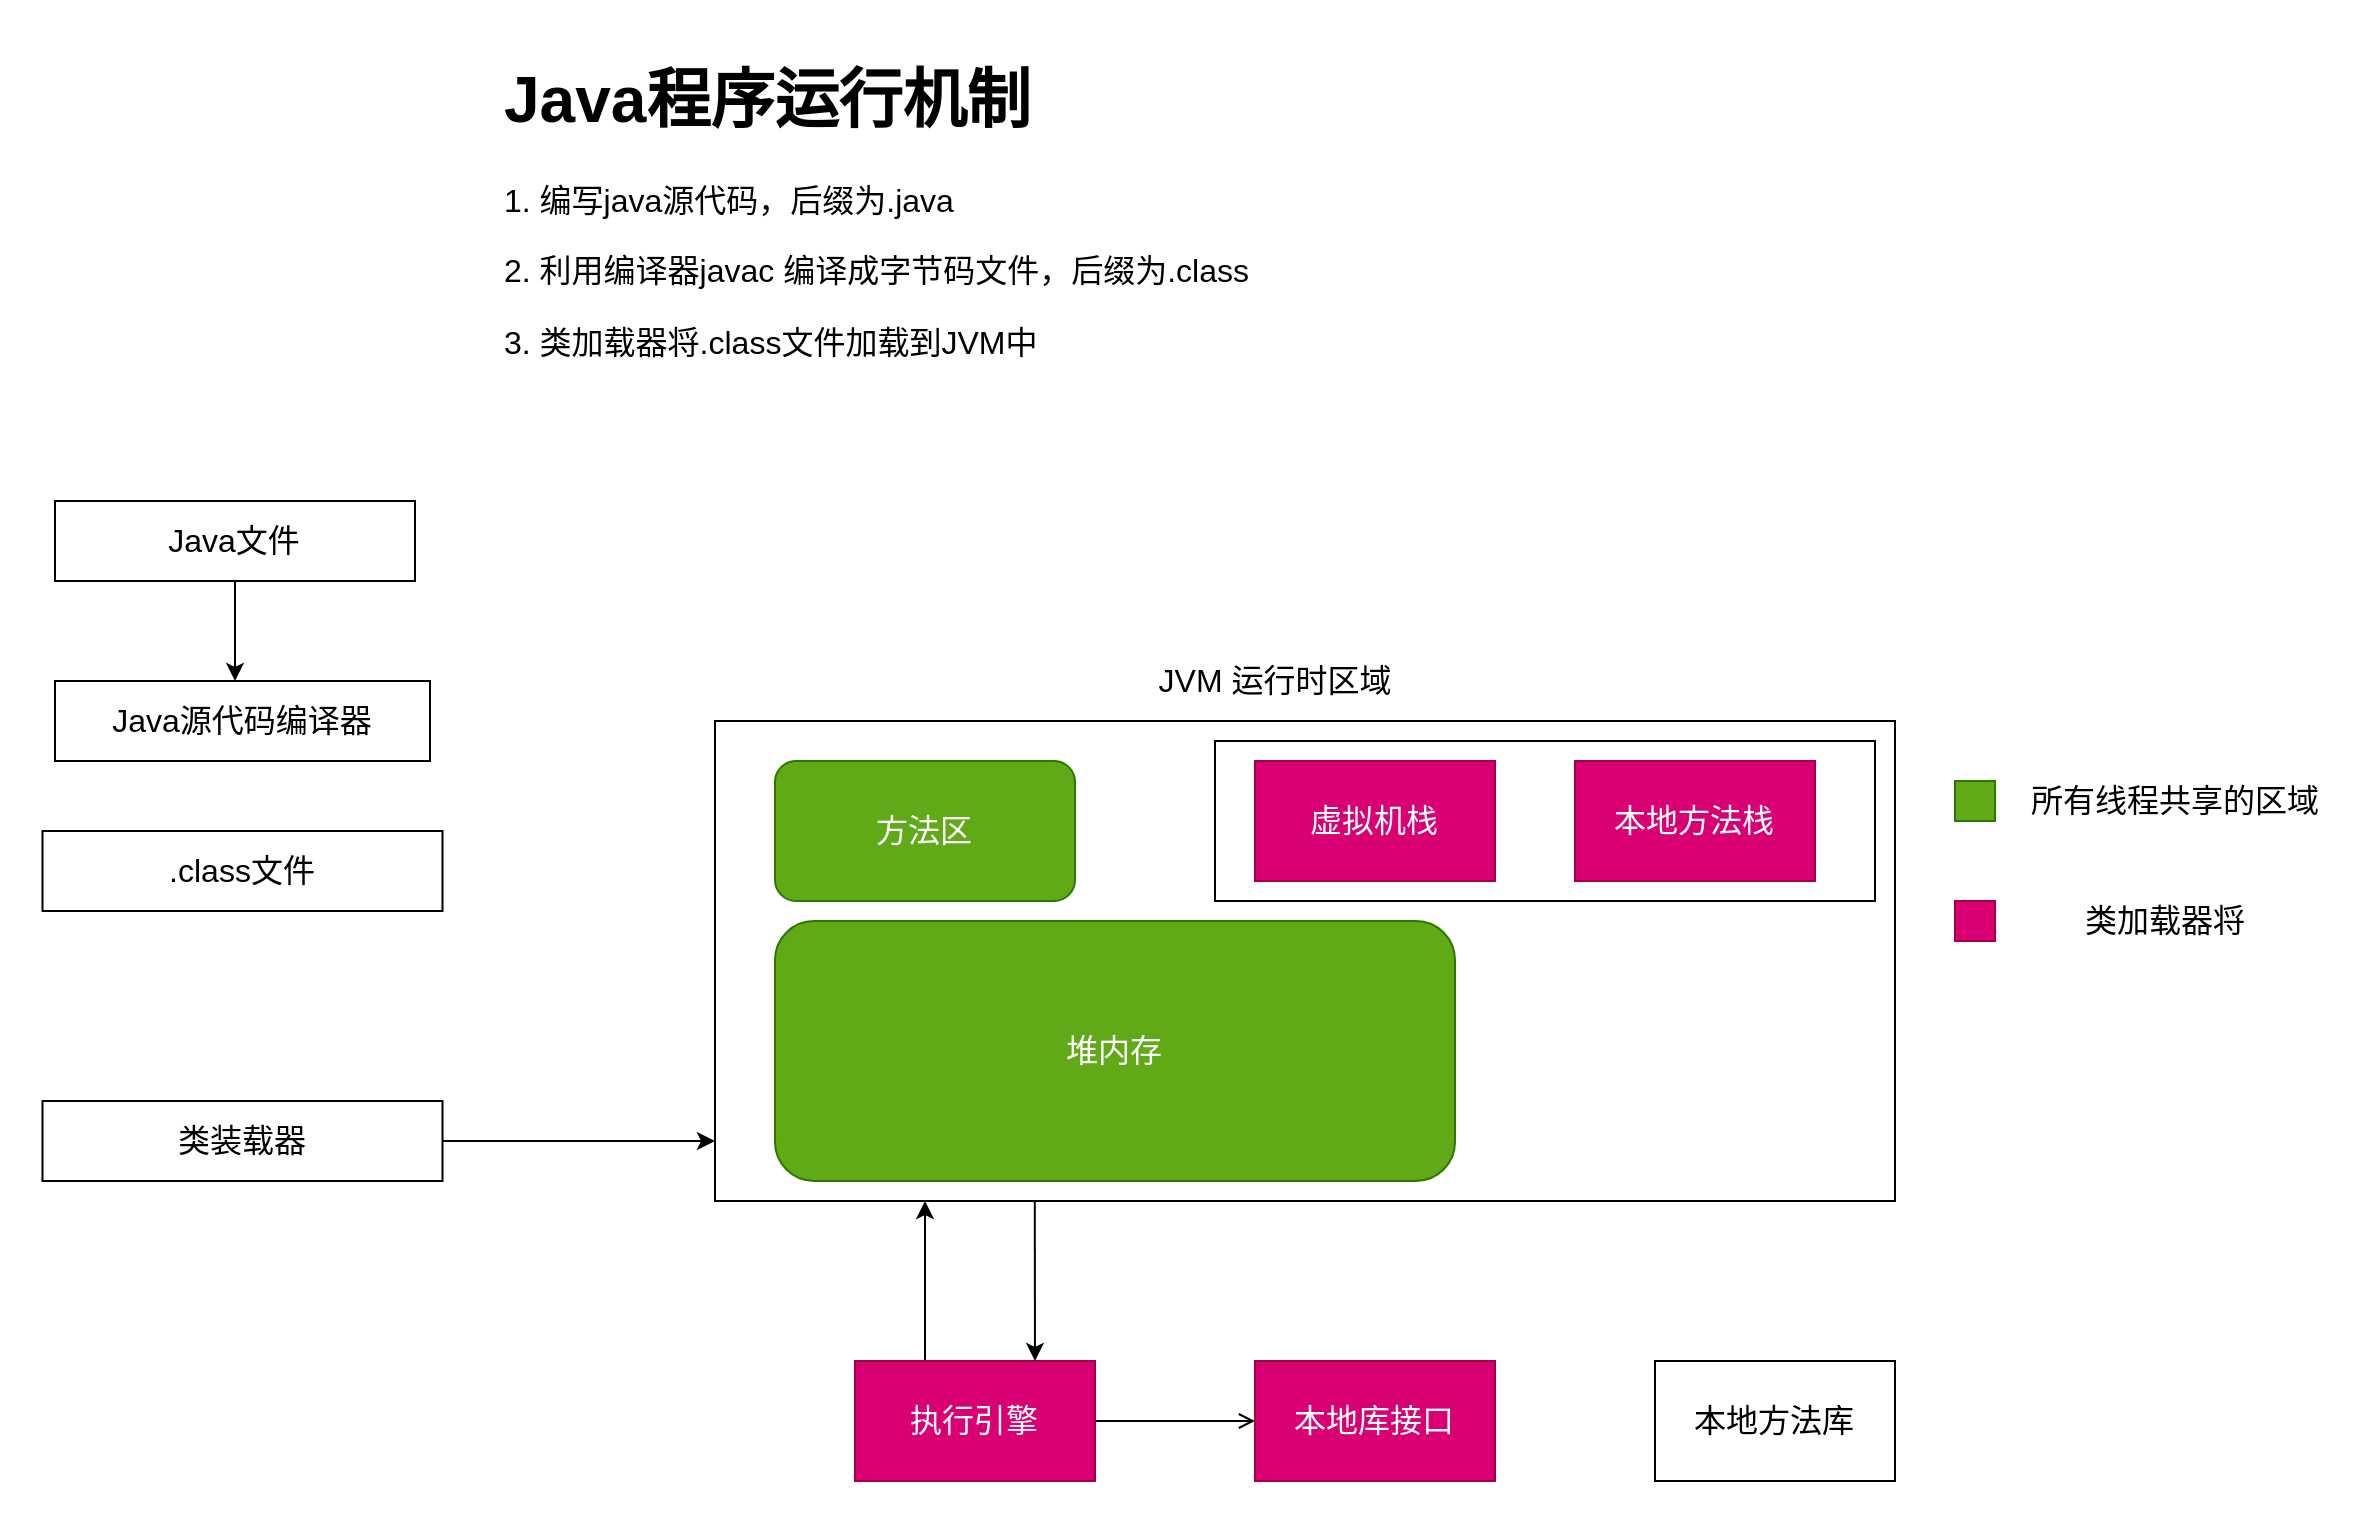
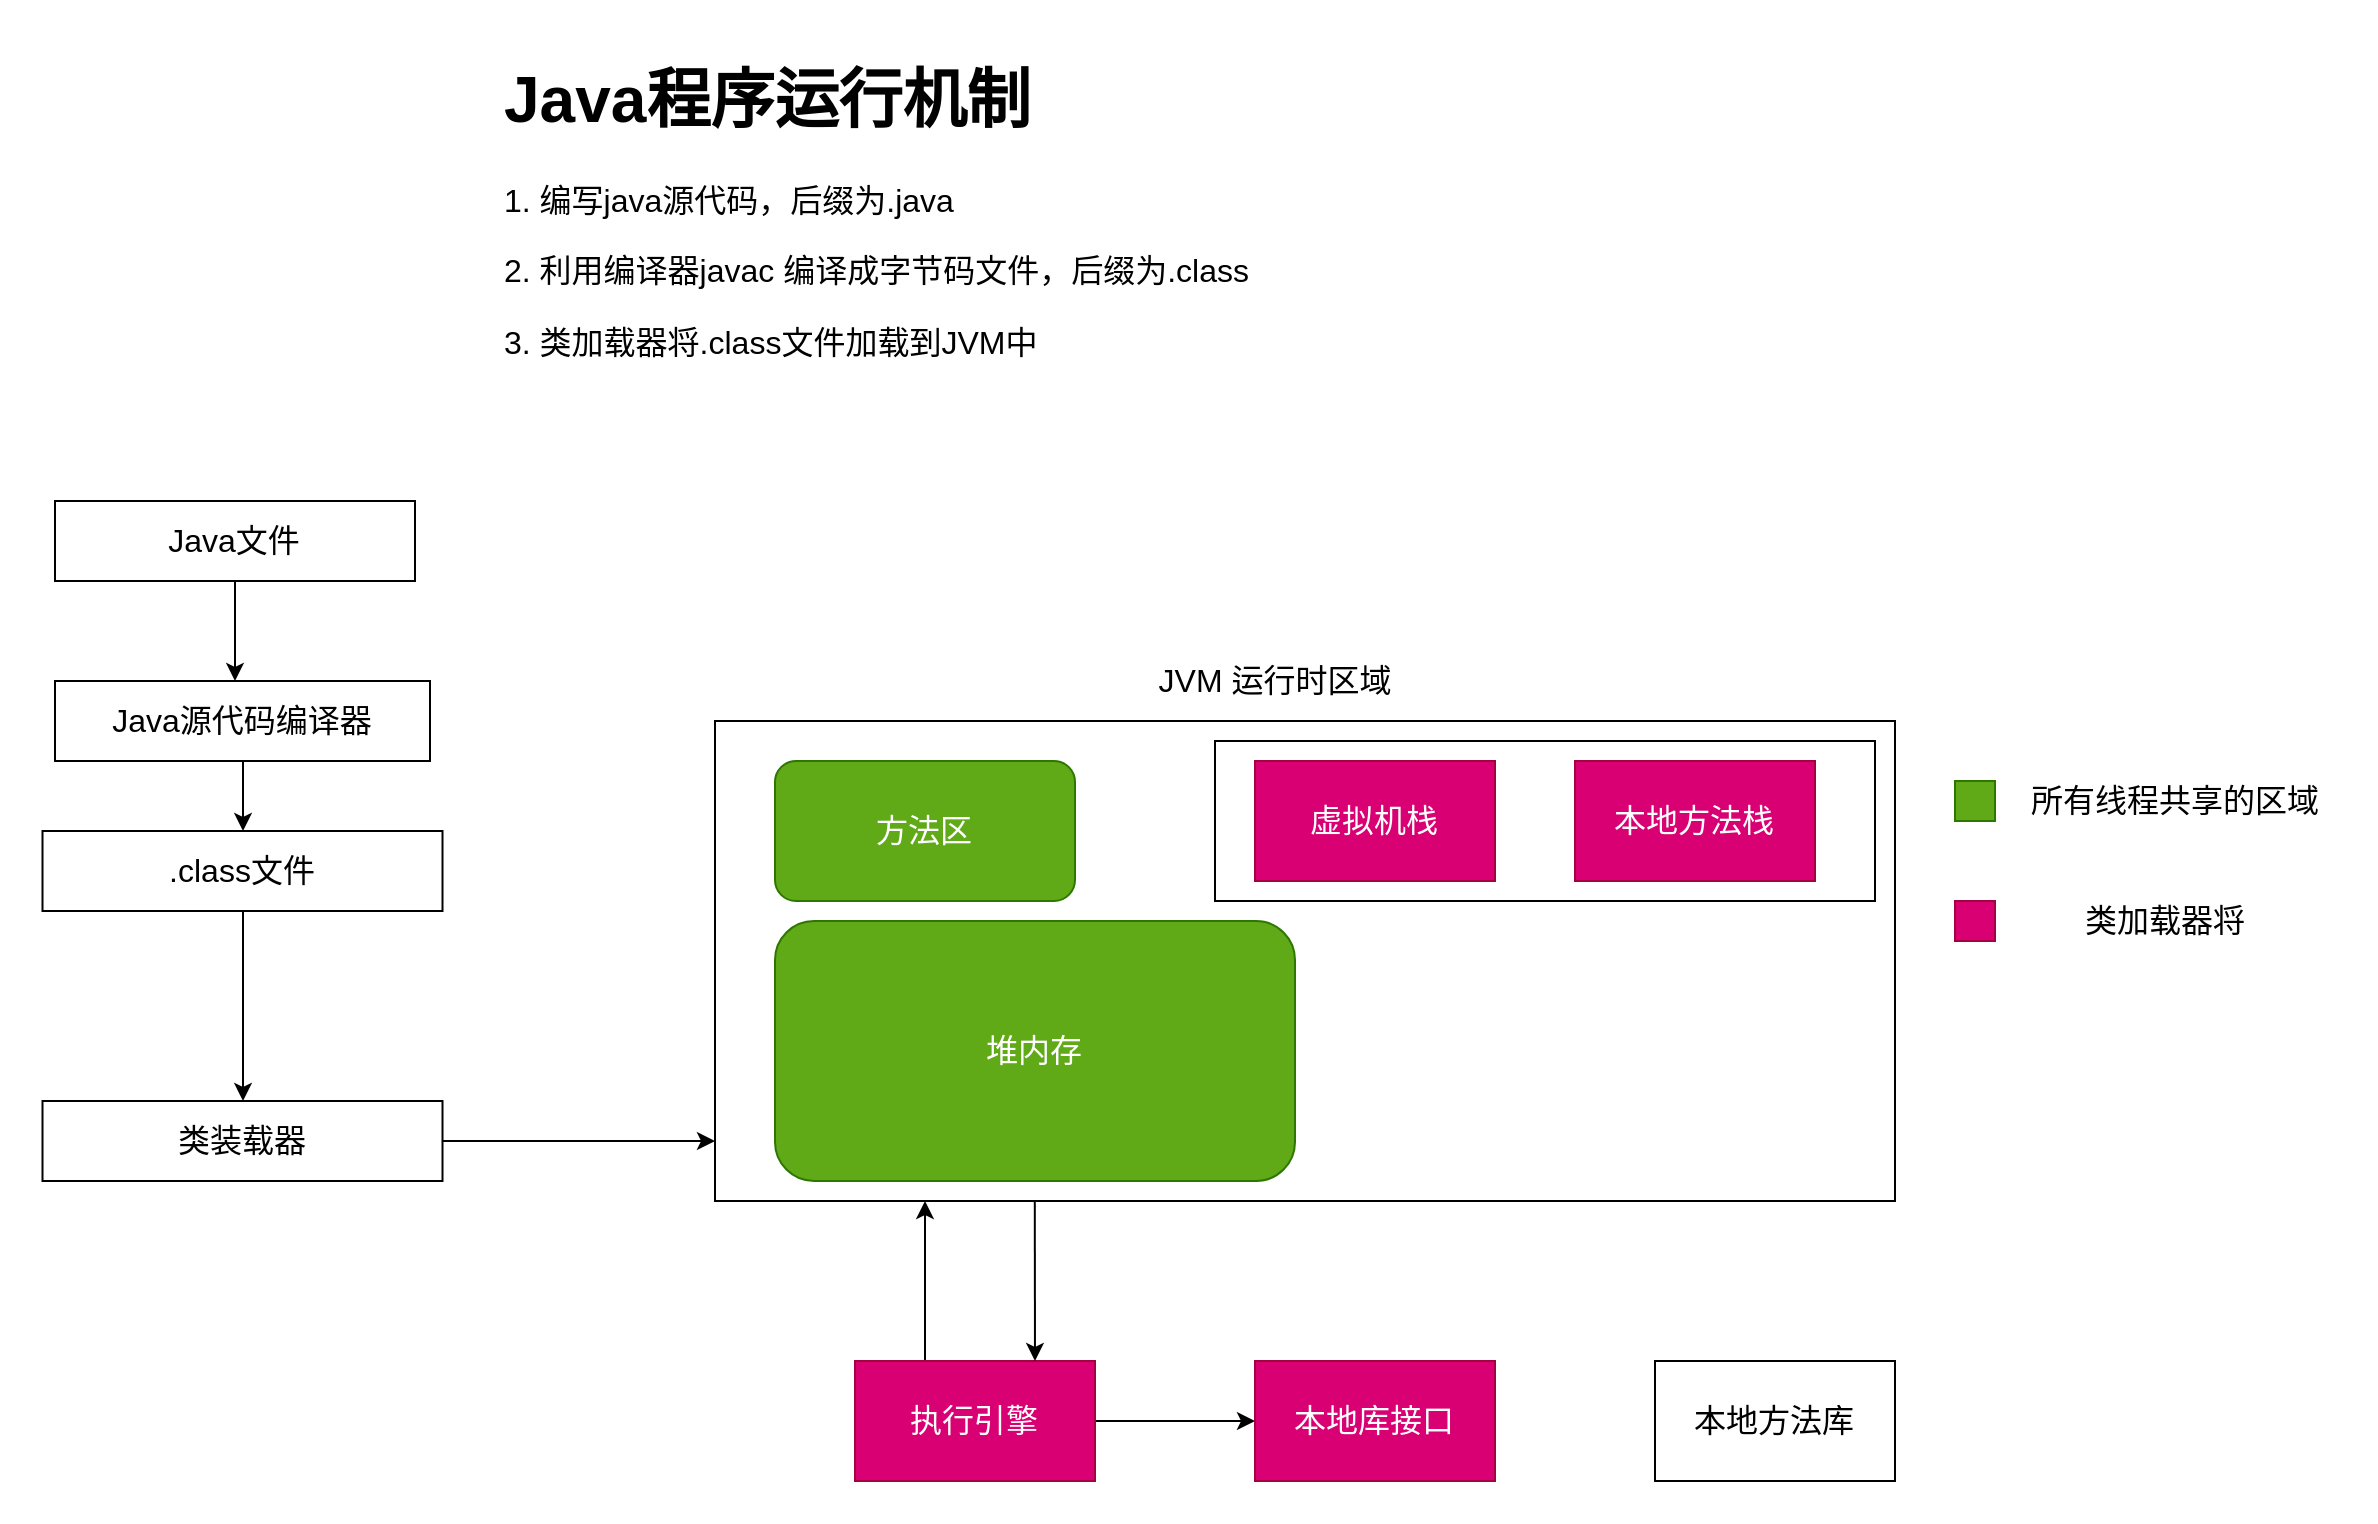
edge "Java源代码编译器" -> ".class文件": added
edge ".class文件" -> "类装载器": added
node "堆内存": size 680x260 -> 520x260
edge "执行引擎" -> "本地库接口": arrowhead open -> classic
